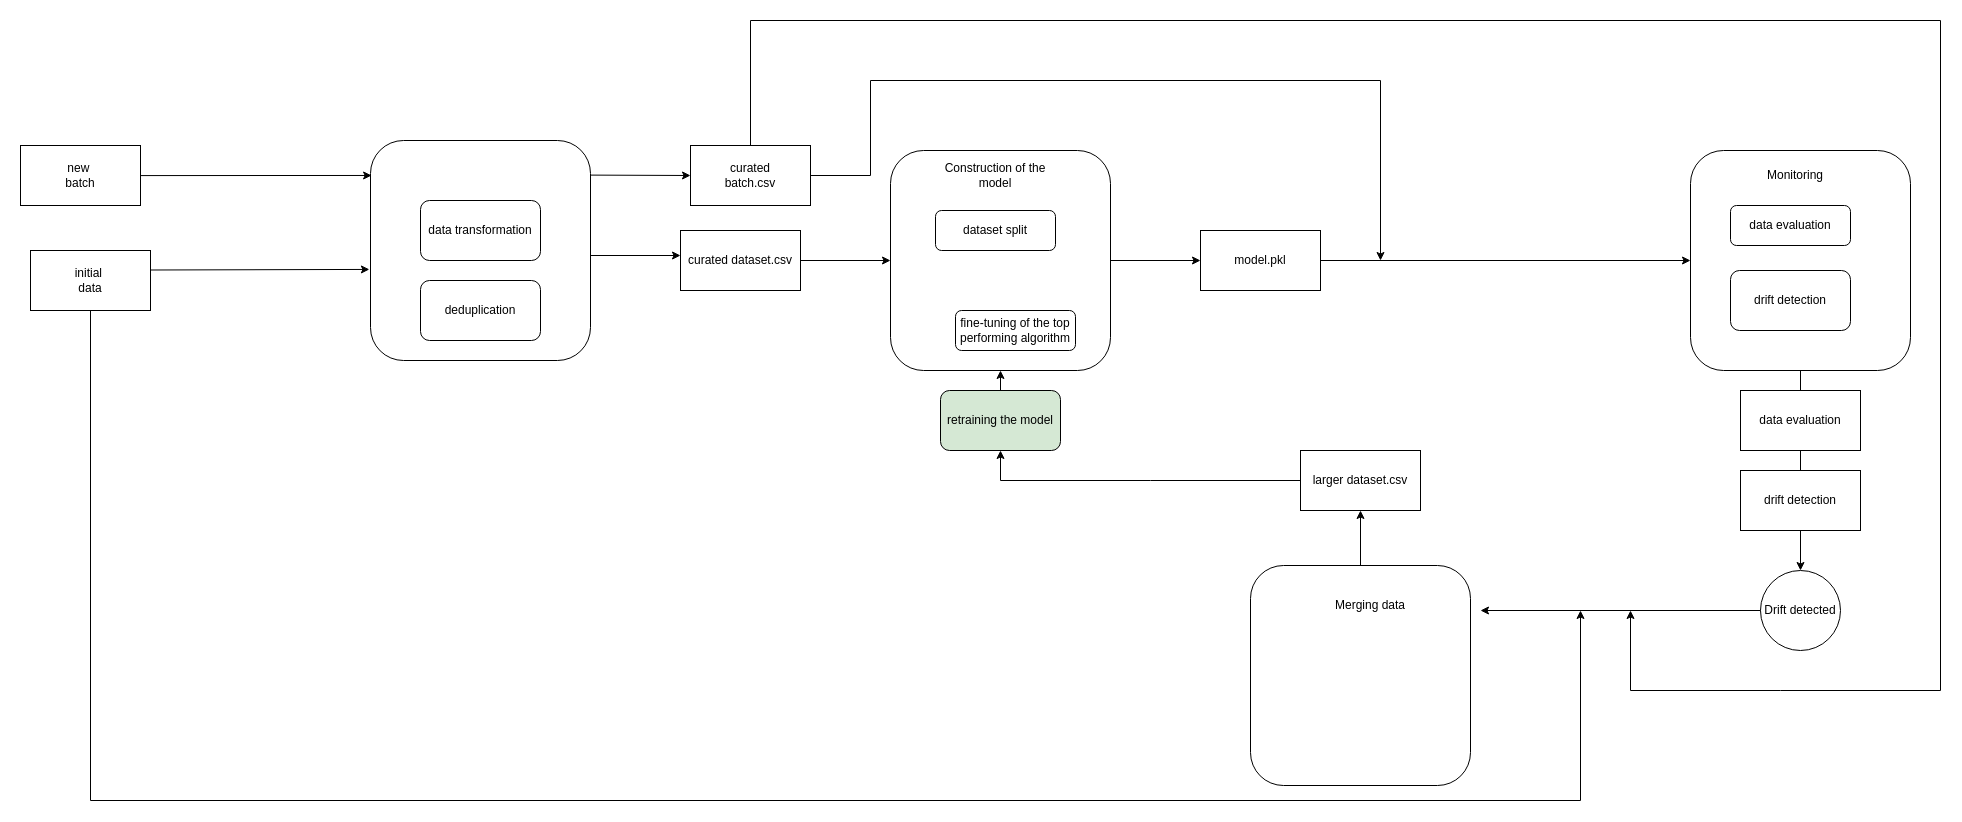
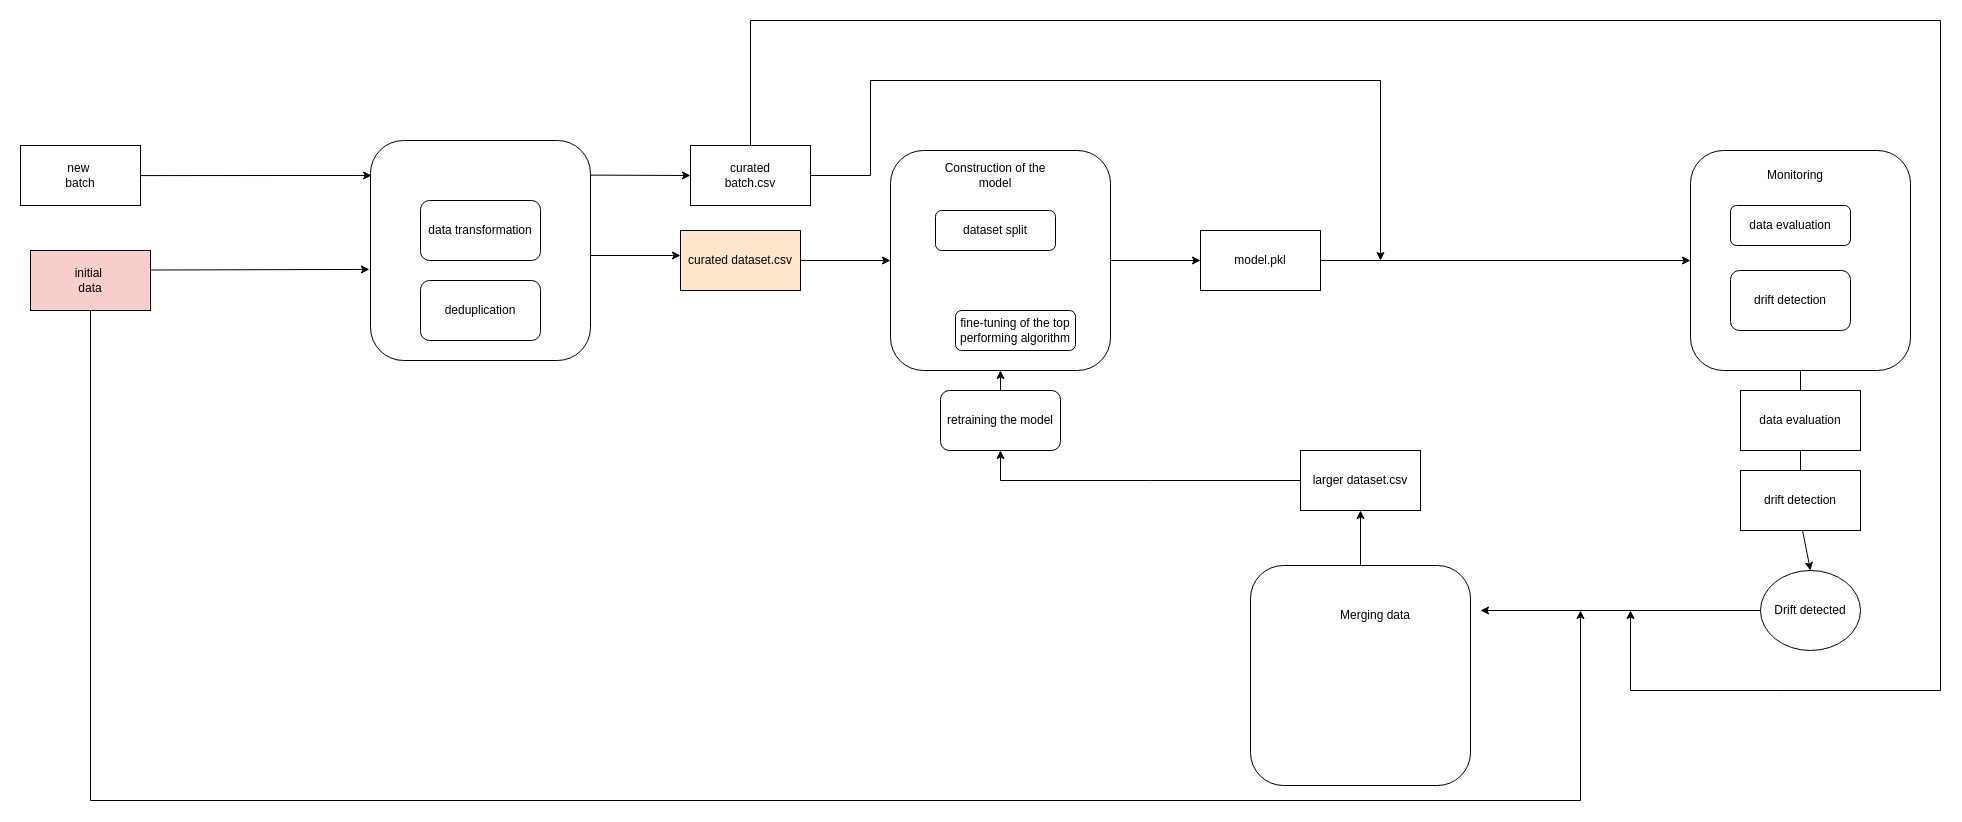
node "curated dataset.csv": fillcolor #ffffff -> #ffe6cc
node "initial data": fillcolor #ffffff -> #f8cecc
node "retraining the model": fillcolor #d5e8d4 -> #ffffff
node "Merging data": moved (1371, 606) -> (1376, 616)
node "Drift detected": size 80x80 -> 100x80
